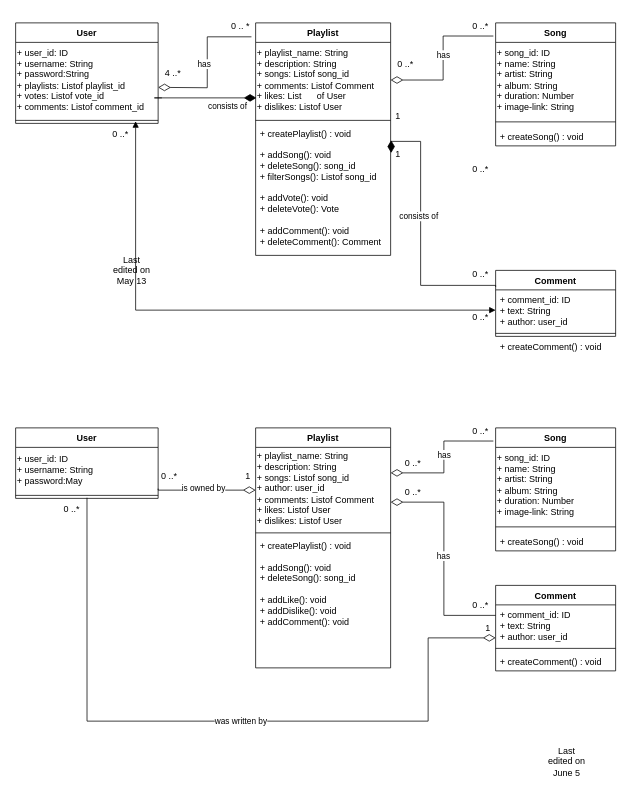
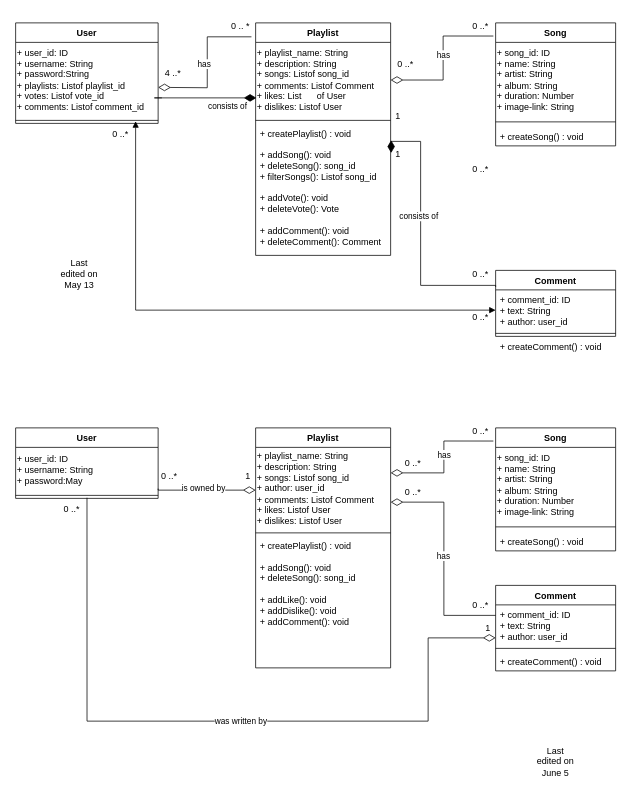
node "Last edited on May 13": moved (132, 270) -> (79, 274)
node "Last edited on June 5": moved (567, 762) -> (555, 762)
